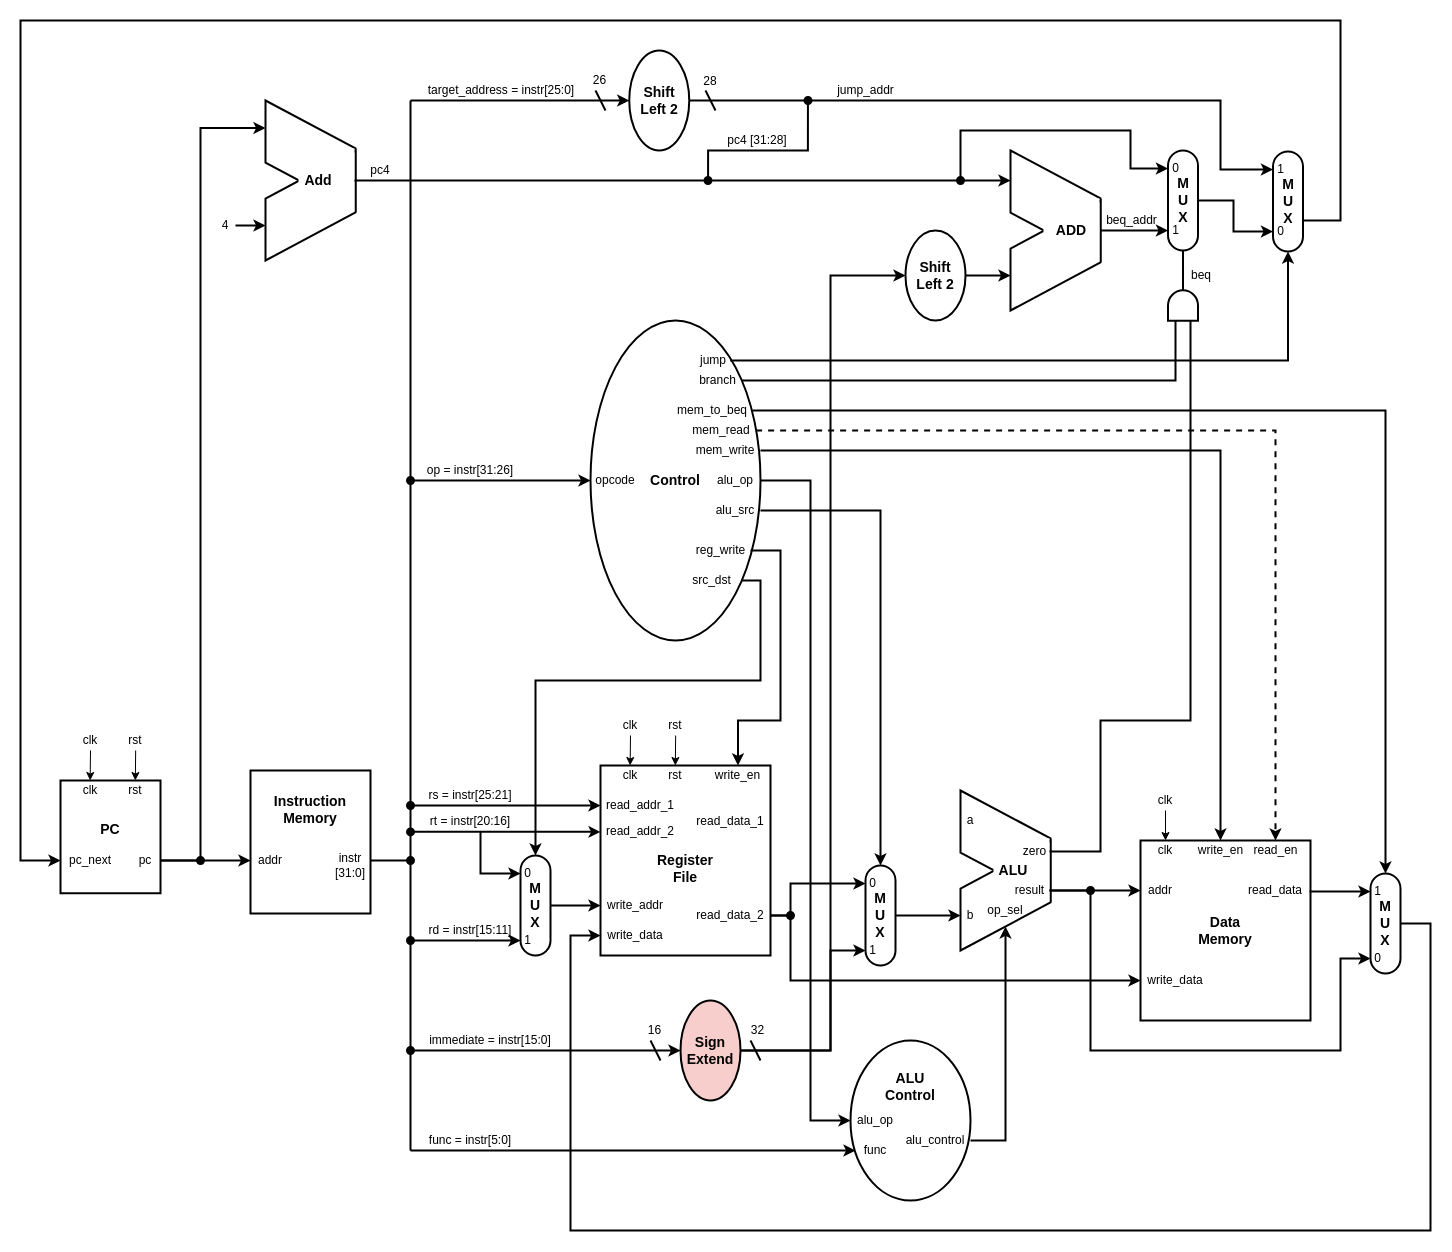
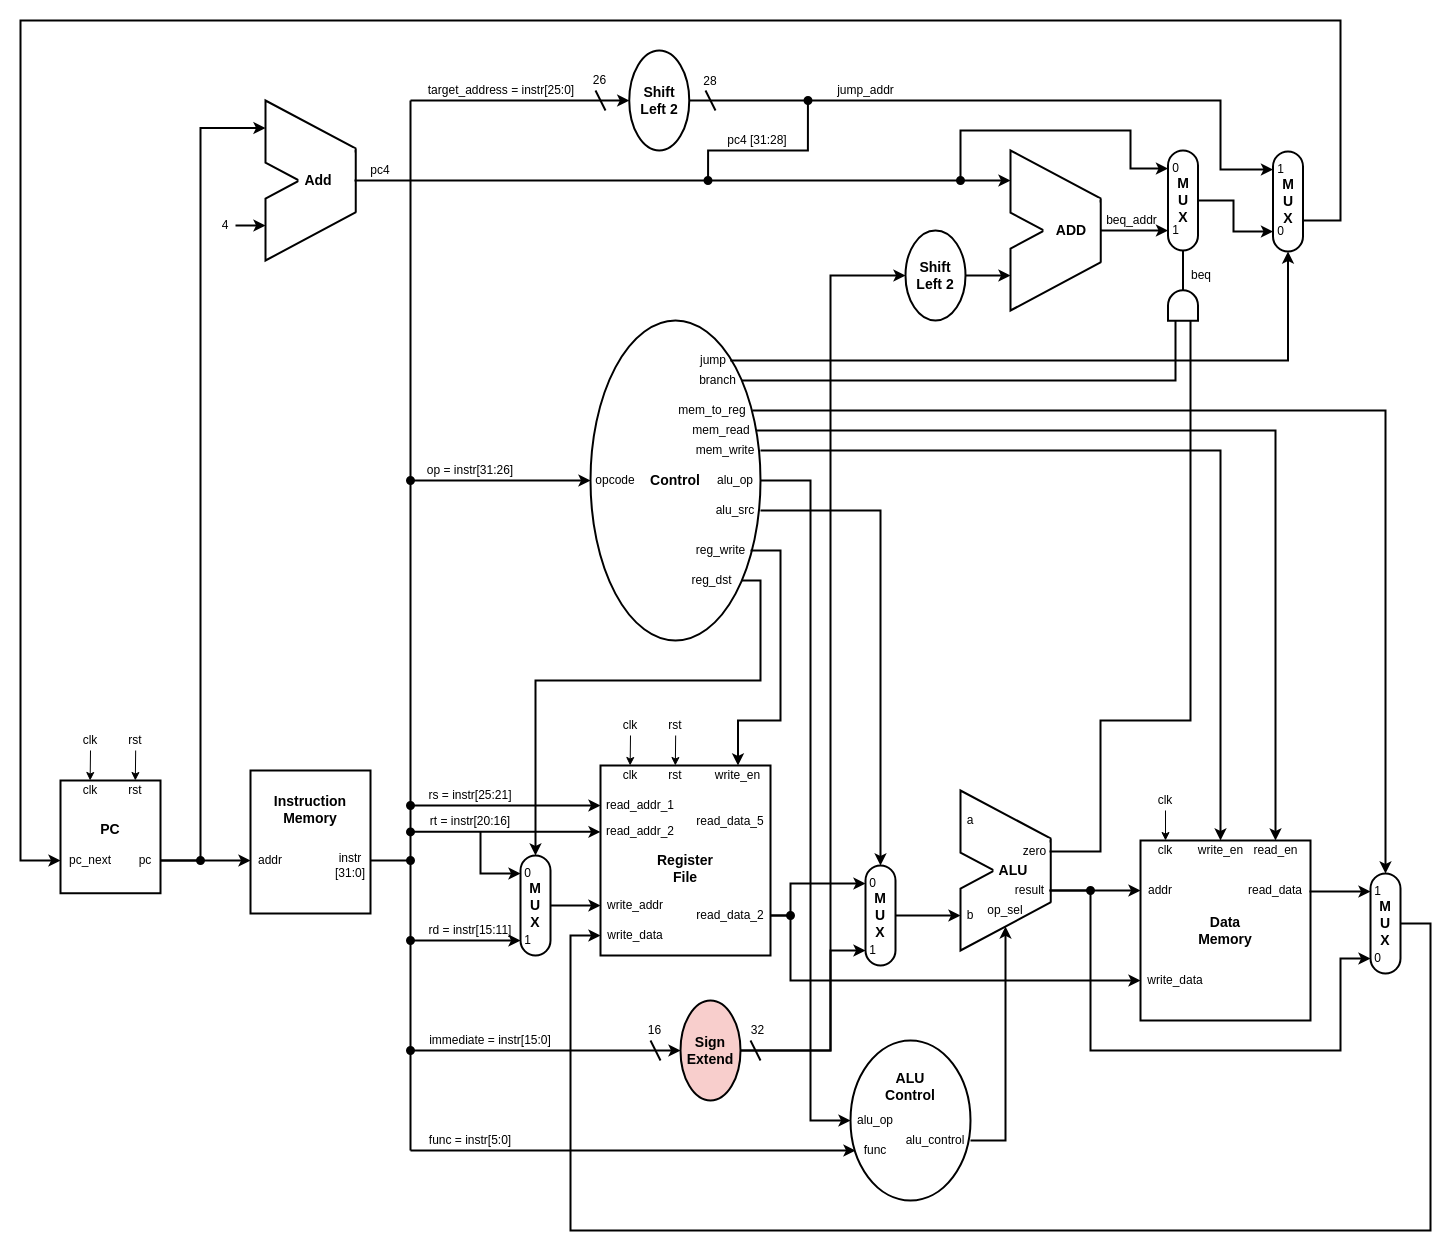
node "mem_to_beq": label "mem_to_beq" -> "mem_to_reg"
edge "mem_read" -> "read_en": style dashed -> solid
node "src_dst": label "src_dst" -> "reg_dst"
node "read_data_1": label "read_data_1" -> "read_data_5"
